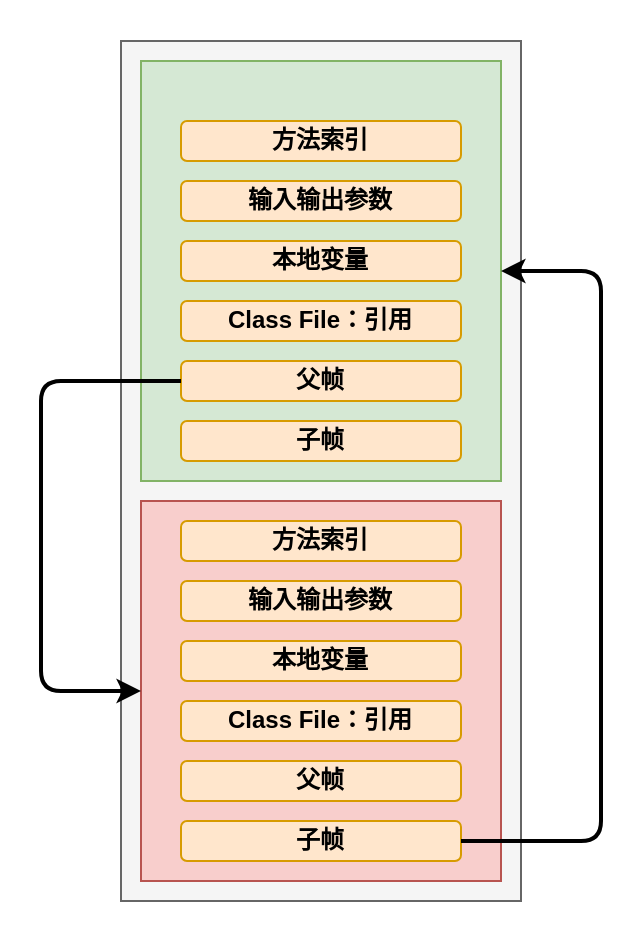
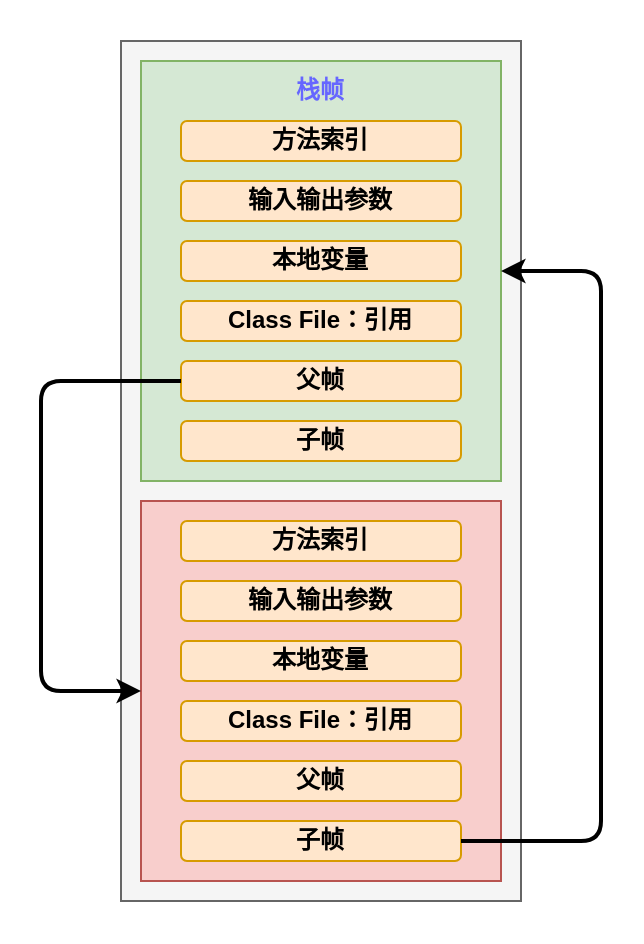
node "栈帧": added
